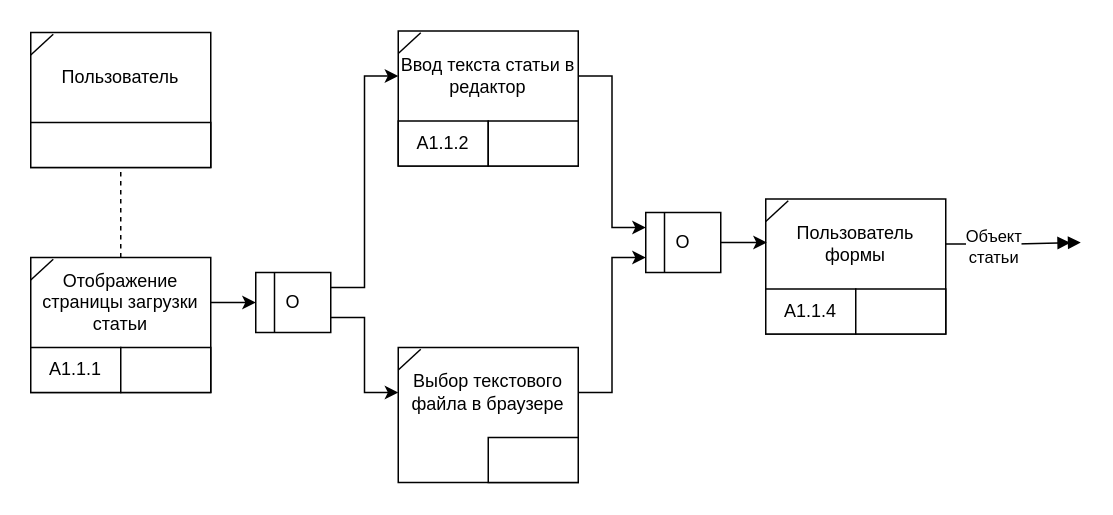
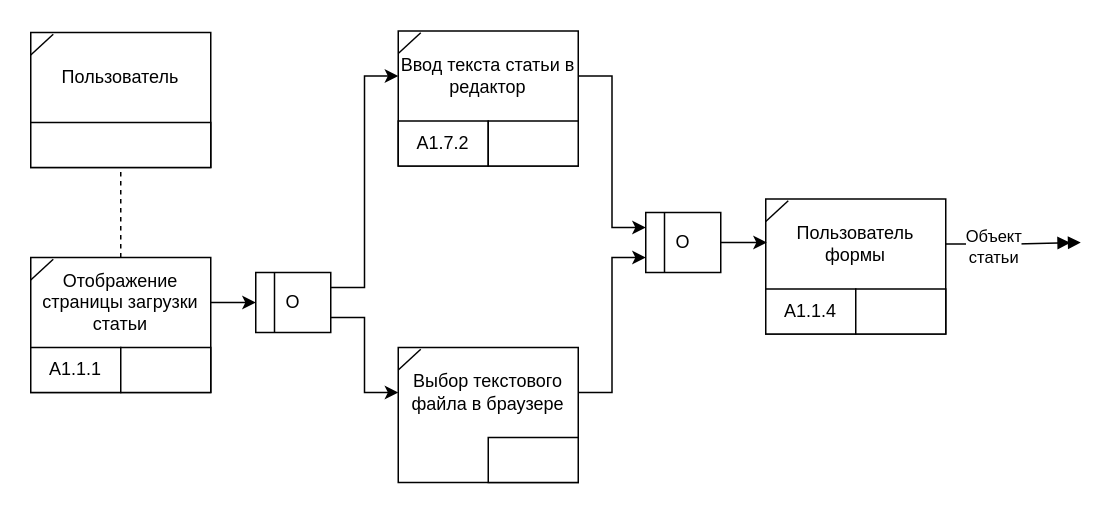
node "А1.1.2": label "А1.1.2" -> "А1.7.2"
